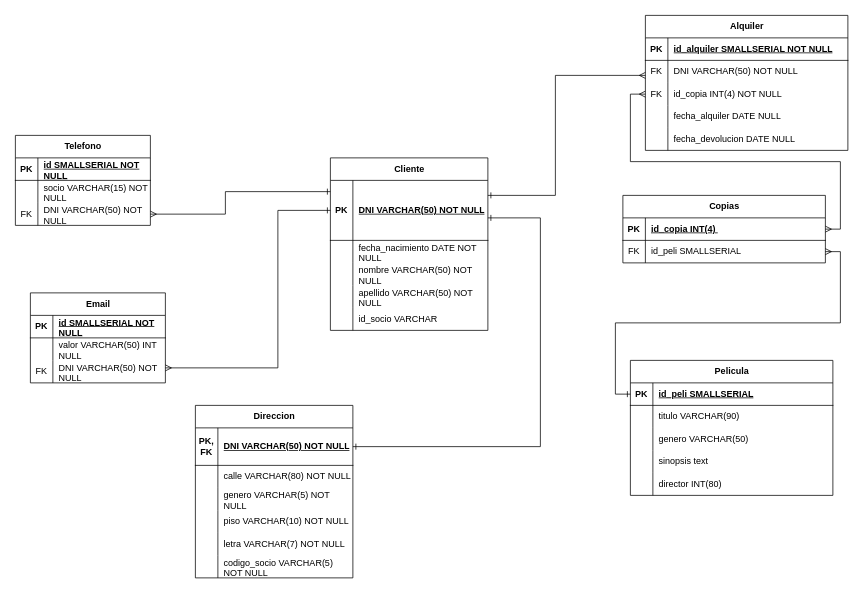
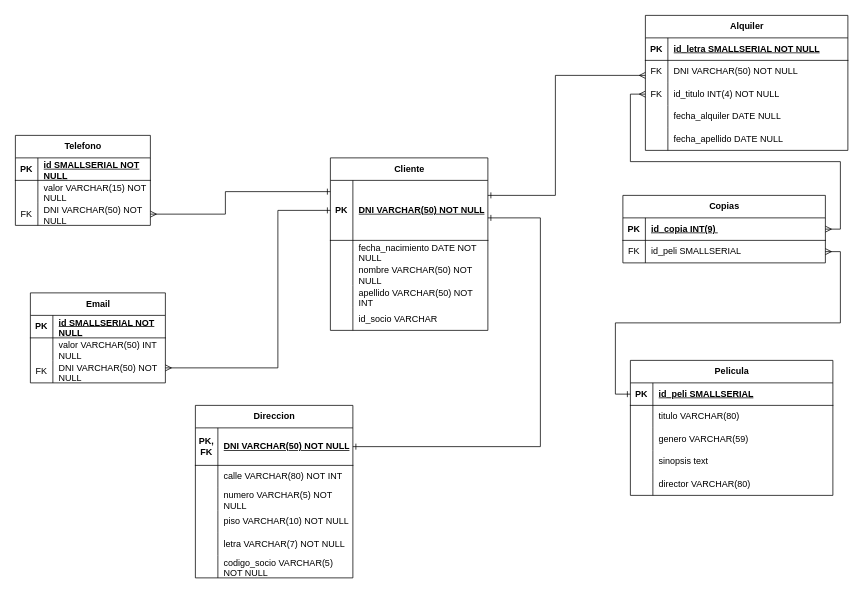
node "id_alquiler SMALLSERIAL NOT NULL": label "id_alquiler SMALLSERIAL NOT NULL" -> "id_letra SMALLSERIAL NOT NULL"
node "id_copia INT(4) NOT NULL": label "id_copia INT(4) NOT NULL" -> "id_titulo INT(4) NOT NULL"
node "fecha_devolucion DATE NULL": label "fecha_devolucion DATE NULL" -> "fecha_apellido DATE NULL"
node "socio VARCHAR(15) NOT NULL": label "socio VARCHAR(15) NOT NULL" -> "valor VARCHAR(15) NOT NULL"
node "id_copia INT(4)": label "id_copia INT(4)" -> "id_copia INT(9)"
node "apellido VARCHAR(50) NOT NULL": label "apellido VARCHAR(50) NOT NULL" -> "apellido VARCHAR(50) NOT INT"
node "titulo VARCHAR(90)": label "titulo VARCHAR(90)" -> "titulo VARCHAR(80)"
node "genero VARCHAR(50)": label "genero VARCHAR(50)" -> "genero VARCHAR(59)"
node "calle VARCHAR(80) NOT NULL": label "calle VARCHAR(80) NOT NULL" -> "calle VARCHAR(80) NOT INT"
node "director INT(80)": label "director INT(80)" -> "director VARCHAR(80)"
node "genero VARCHAR(5) NOT NULL": label "genero VARCHAR(5) NOT NULL" -> "numero VARCHAR(5) NOT NULL"
